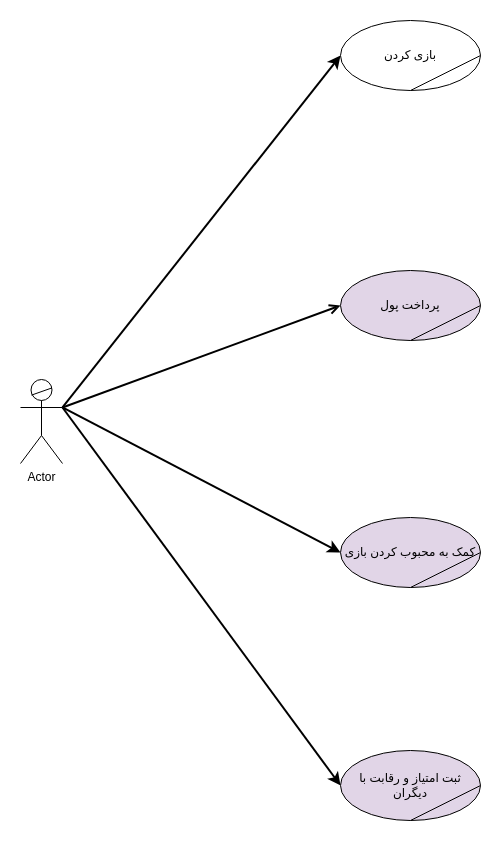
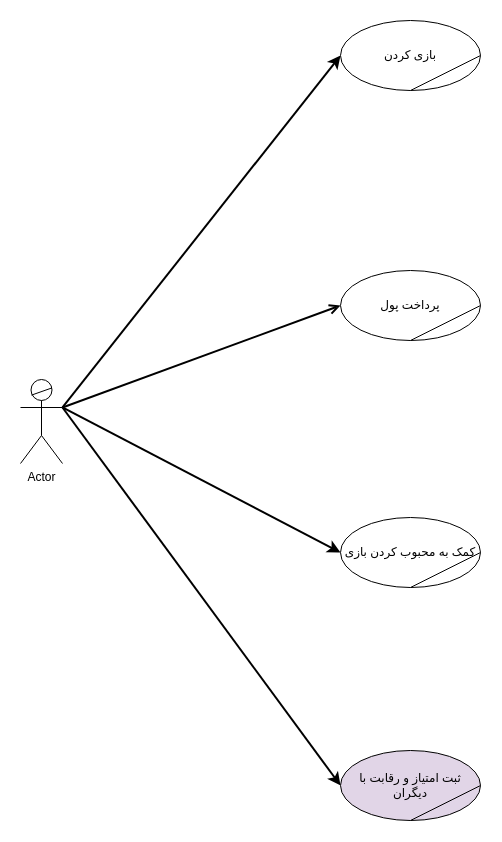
node "پرداخت پول": fillcolor #e1d5e7 -> #ffffff
node "کمک به محبوب کردن بازی": fillcolor #e1d5e7 -> #ffffff
